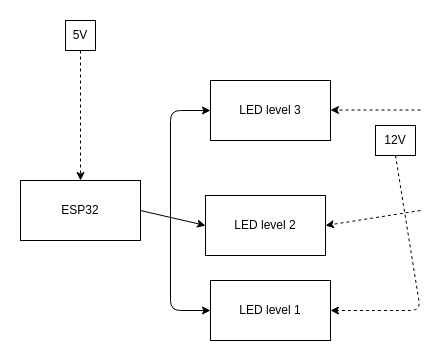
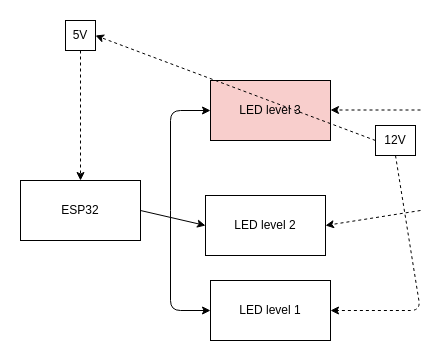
edge "12V" -> "5V": added
node "LED level 3": fillcolor #ffffff -> #f8cecc
